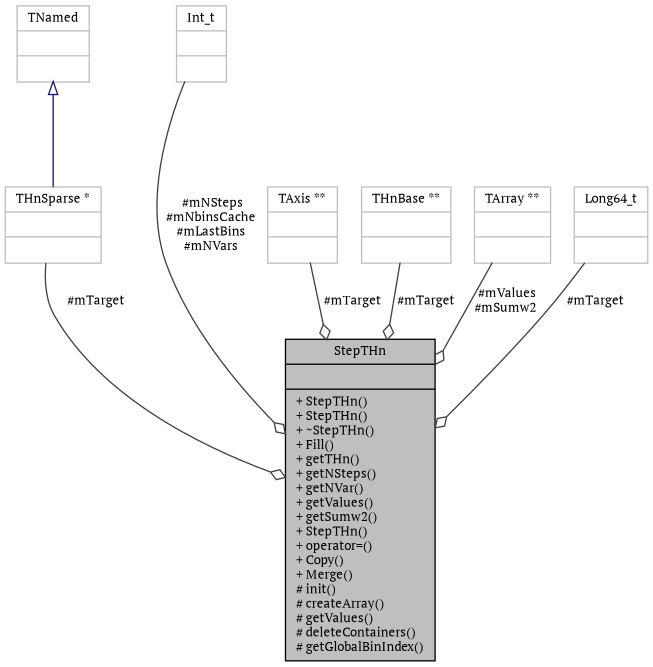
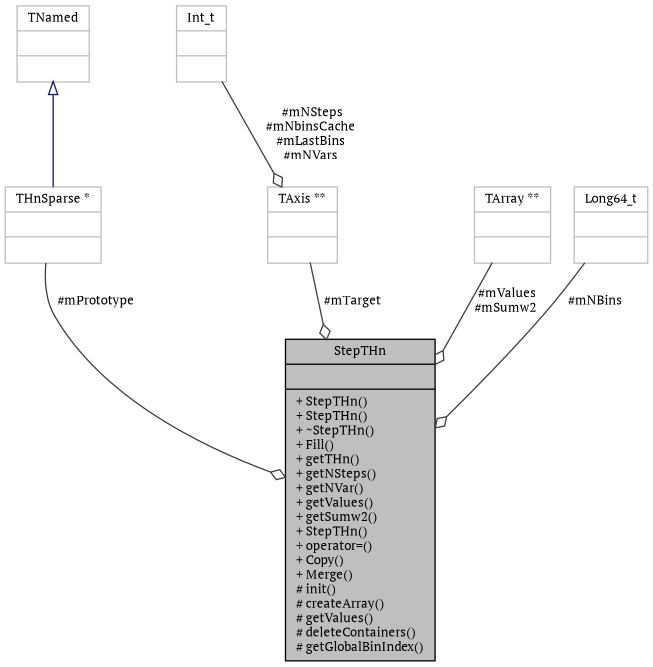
node "THnBase **": removed
edge "Int_t" -> "StepTHn": now "Int_t" -> "TAxis **"
edge "THnSparse *" -> "StepTHn": label " #mTarget" -> " #mPrototype"
edge "Long64_t" -> "StepTHn": label " #mTarget" -> " #mNBins"
